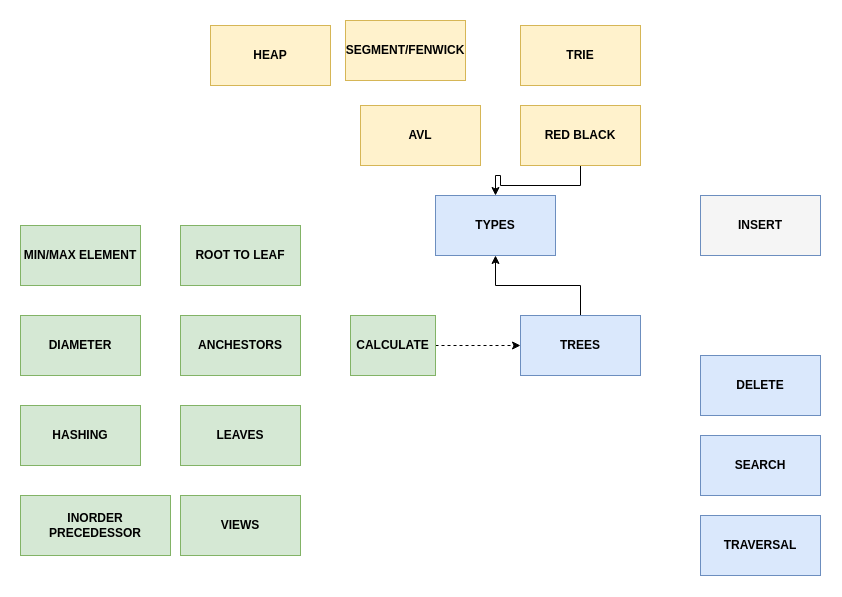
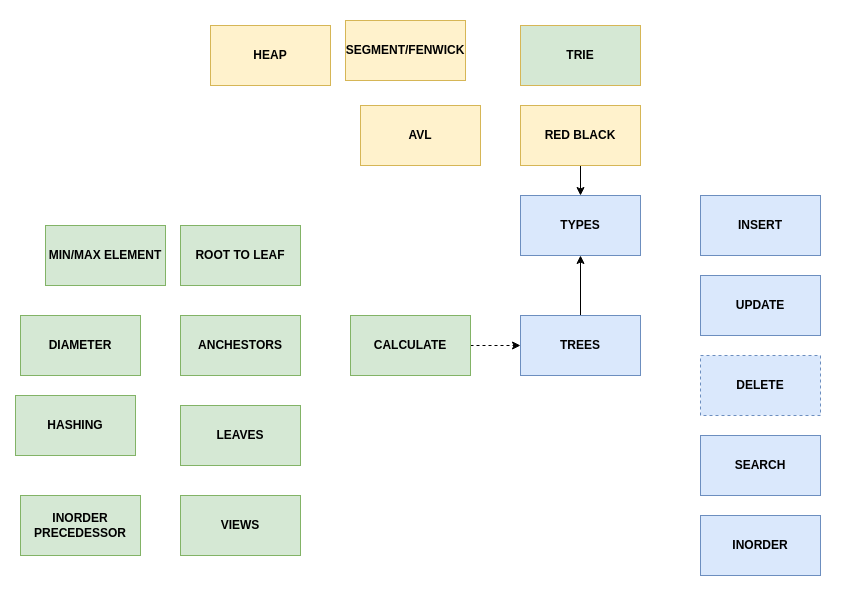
node "TRIE": fillcolor #fff2cc -> #d5e8d4
node "TYPES": moved (496, 226) -> (581, 226)
node "INSERT": fillcolor #f5f5f5 -> #dae8fc
node "MIN/MAX ELEMENT": moved (81, 256) -> (106, 256)
node "UPDATE": added
node "CALCULATE": size 85x60 -> 120x60
node "DELETE": style solid -> dashed
node "HASHING": moved (81, 436) -> (76, 426)
node "INORDER PRECEDESSOR": size 150x60 -> 120x60
node "TRAVERSAL": label "TRAVERSAL" -> "INORDER"
